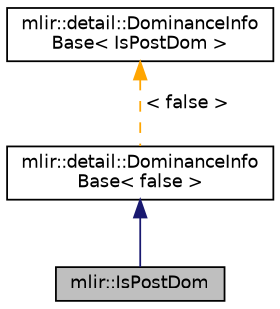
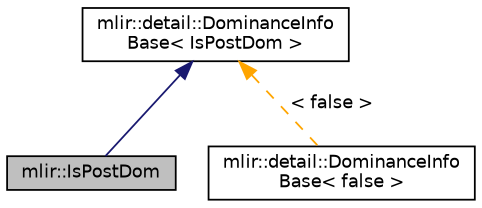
edge "mlir::IsPostDom" -> "mlir::detail::DominanceInfo Base< false >": now "mlir::IsPostDom" -> "mlir::detail::DominanceInfo Base< IsPostDom >"
